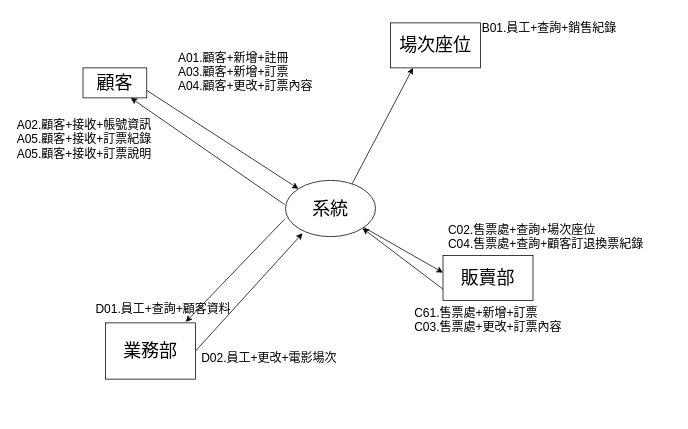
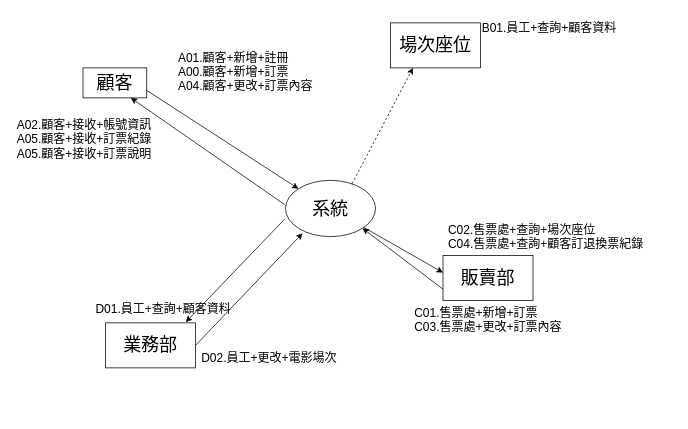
node "B01.員工+查詢+銷售紀錄": label "B01.員工+查詢+銷售紀錄" -> "B01.員工+查詢+顧客資料"
node "A01.顧客+新增+註冊 A03.顧客+新增+訂票 A04.顧客+更改+訂票內容": label "A01.顧客+新增+註冊 A03.顧客+新增+訂票 A04.顧客+更改+訂票內容" -> "A01.顧客+新增+註冊 A00.顧客+新增+訂票 A04.顧客+更改+訂票內容"
edge "系統" -> "場次座位": style solid -> dashed
node "C61.售票處+新增+訂票 C03.售票處+更改+訂票內容": label "C61.售票處+新增+訂票 C03.售票處+更改+訂票內容" -> "C01.售票處+新增+訂票 C03.售票處+更改+訂票內容"
node "業務部": size 90x56 -> 90x45
